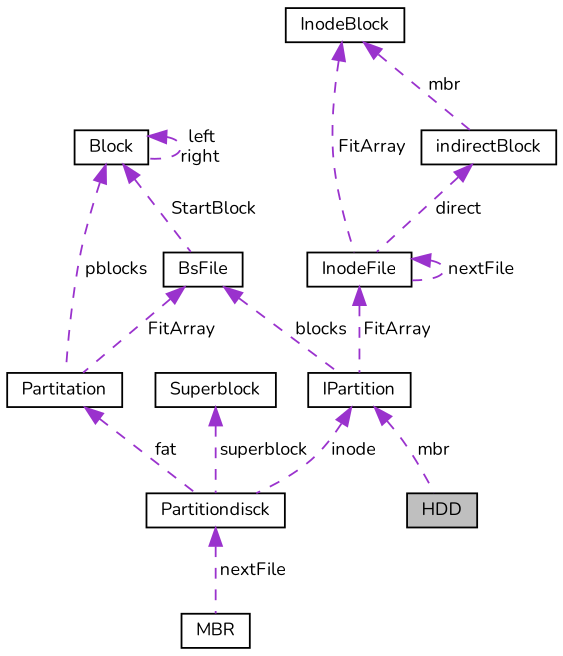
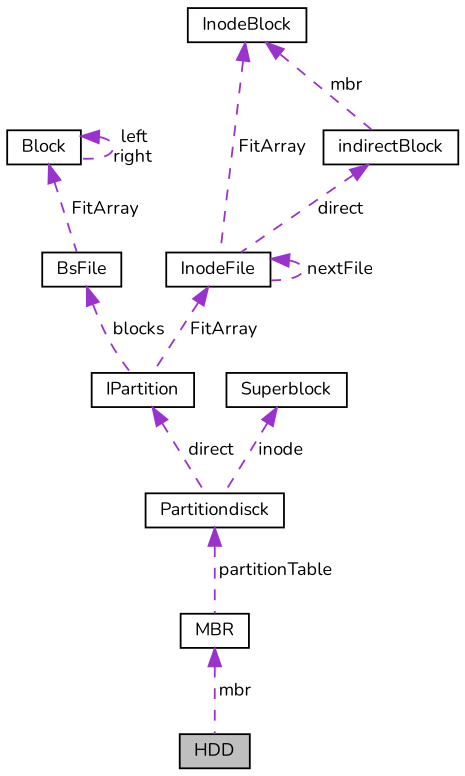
edge "BsFile" -> "Block": label " StartBlock" -> " FitArray"
node "Partitation": removed
edge "Partitiondisck" -> "Superblock": label " superblock" -> " inode"
edge "Partitiondisck" -> "IPartition": label " inode" -> " direct"
edge "HDD" -> "IPartition": now "HDD" -> "MBR"
edge "MBR" -> "Partitiondisck": label " nextFile" -> " partitionTable"
